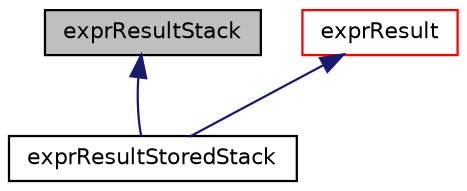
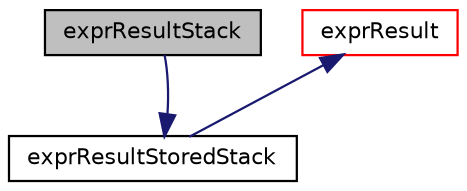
edge "exprResultStoredStack" -> "exprResultStack": reversed
